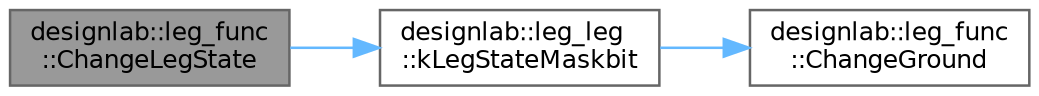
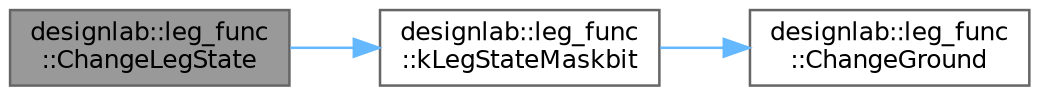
node "designlab::leg_leg ::kLegStateMaskbit": label "designlab::leg_leg ::kLegStateMaskbit" -> "designlab::leg_func ::kLegStateMaskbit"
